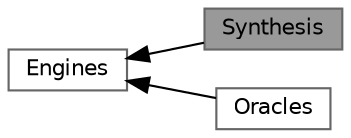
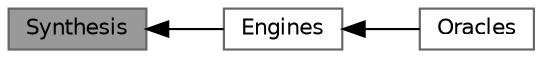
edge "Synthesis" -> "Engines": reversed
